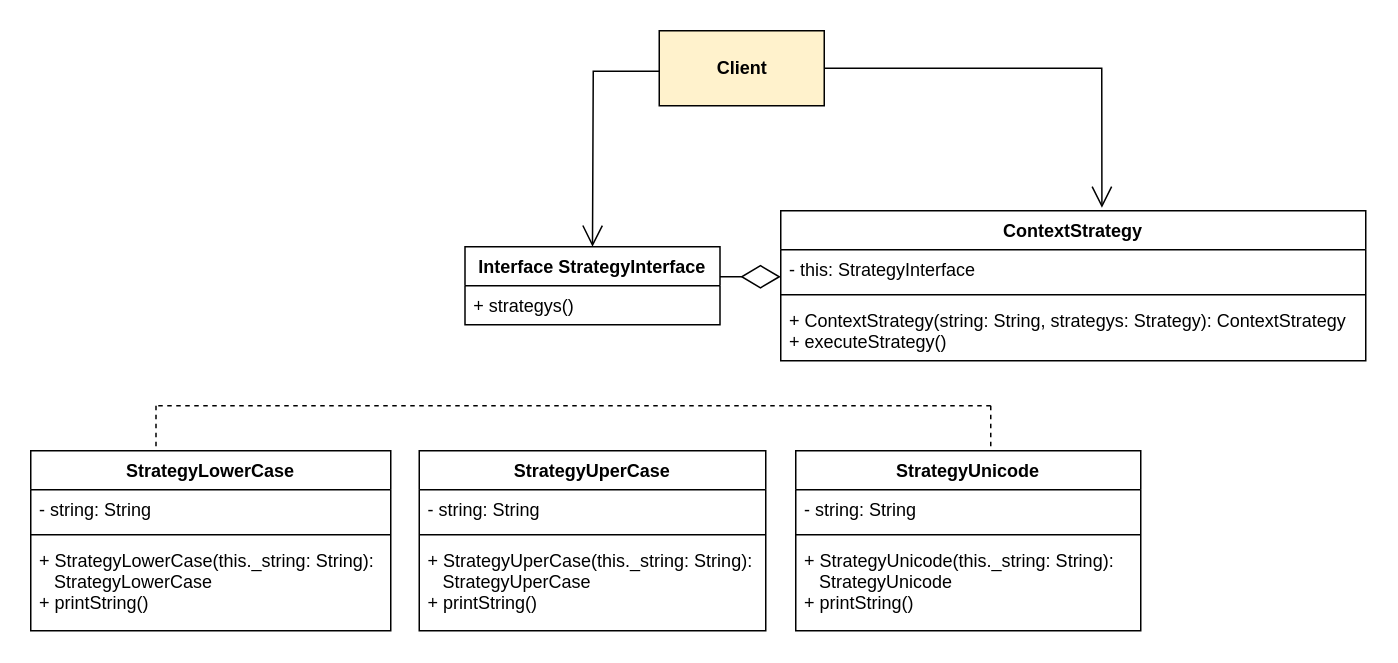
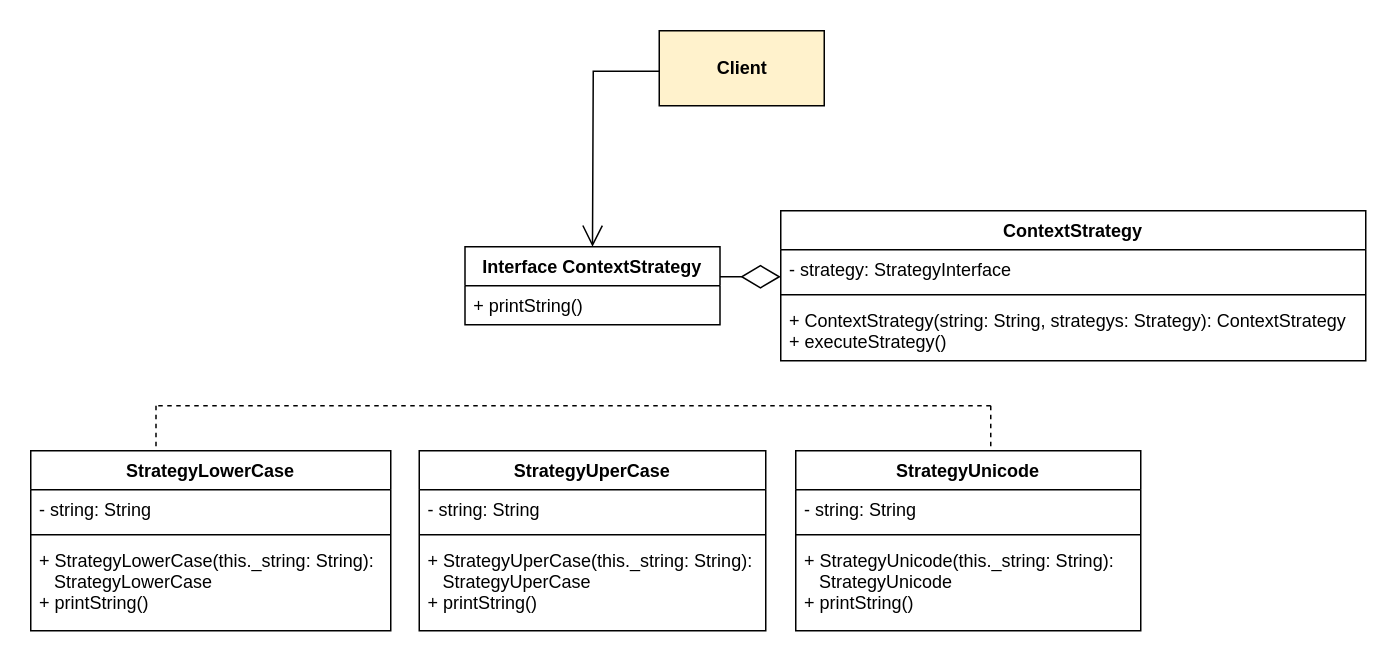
edge "Client" -> "ContextStrategy": removed
node "Interface StrategyInterface": label "Interface StrategyInterface" -> "Interface ContextStrategy"
node "- this: StrategyInterface": label "- this: StrategyInterface" -> "- strategy: StrategyInterface"
node "+ strategys()": label "+ strategys()" -> "+ printString()"
